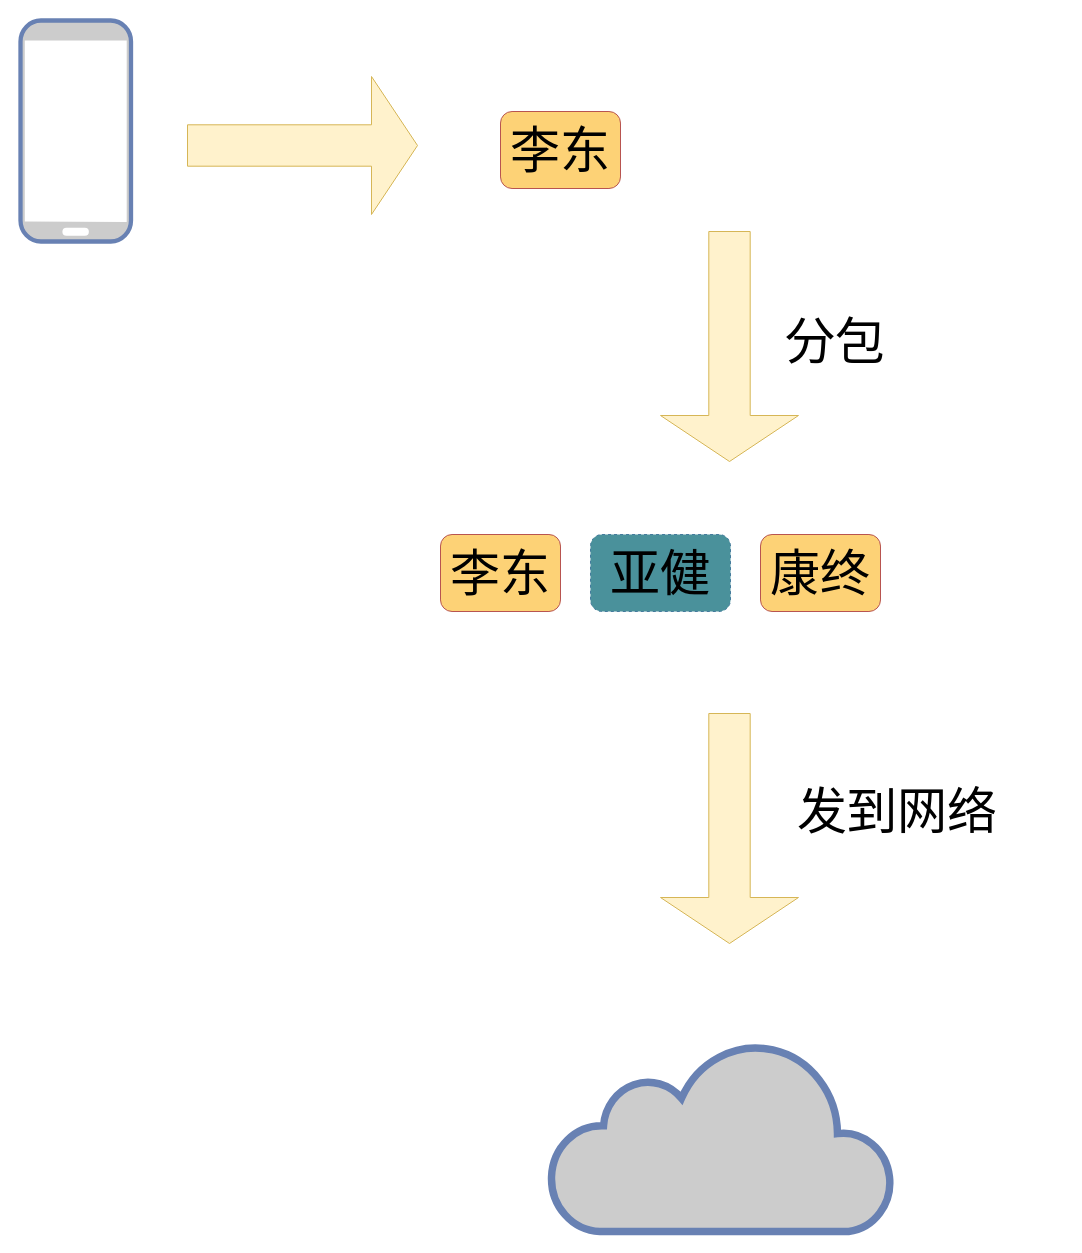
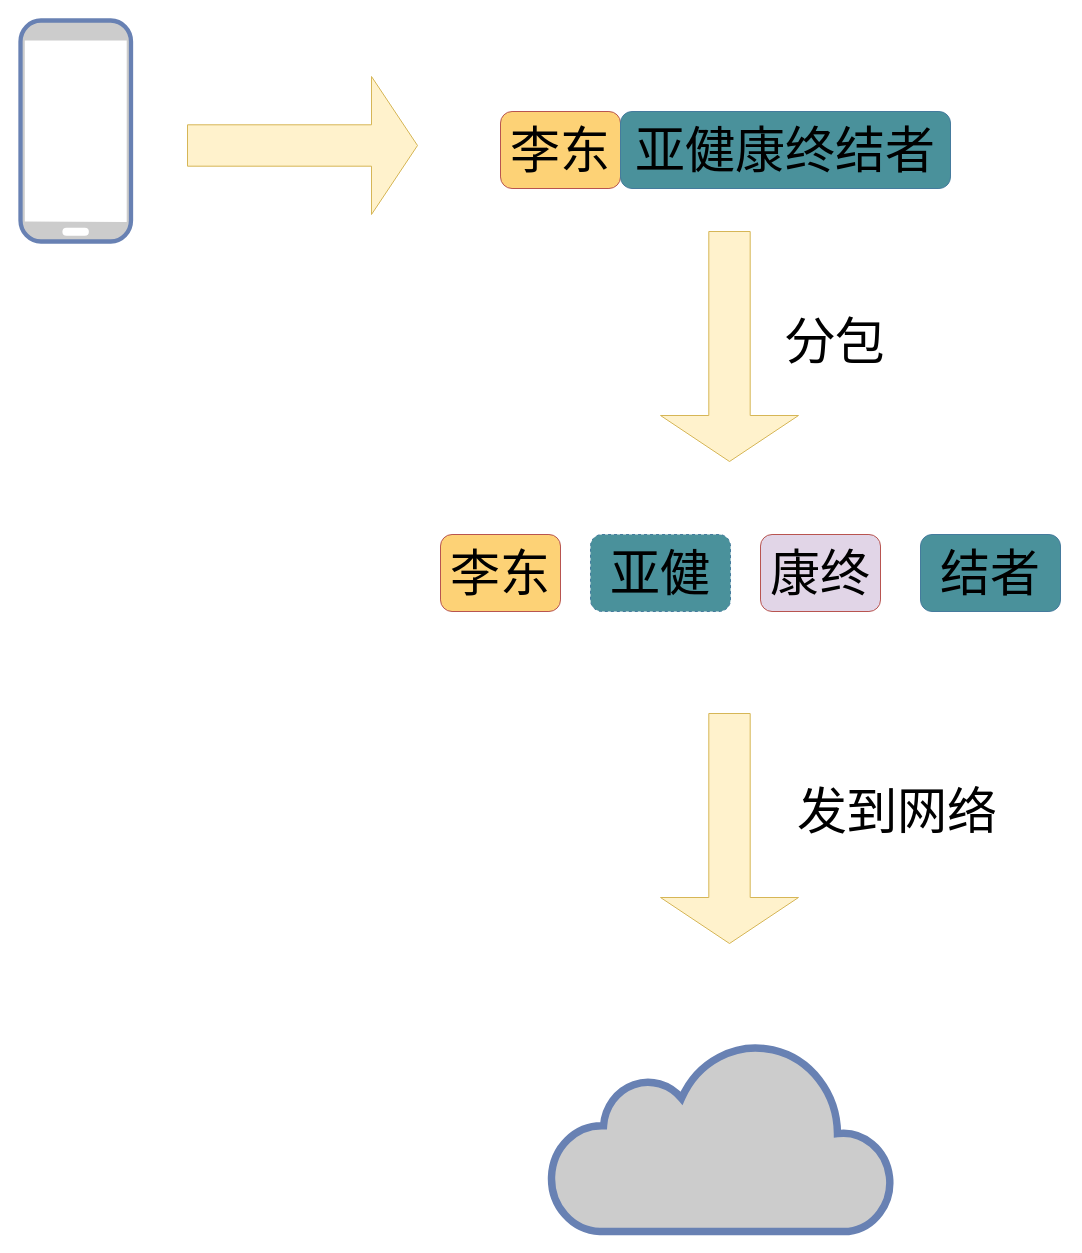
node "亚健康终结者": added
node "康终": fillcolor #fdd276 -> #e1d5e7
node "结者": added
